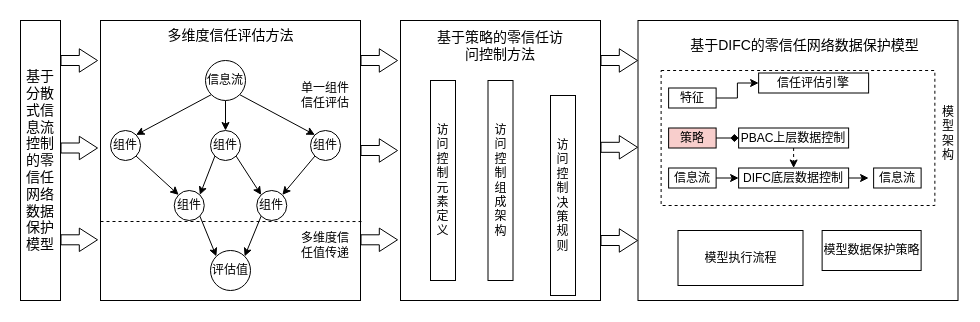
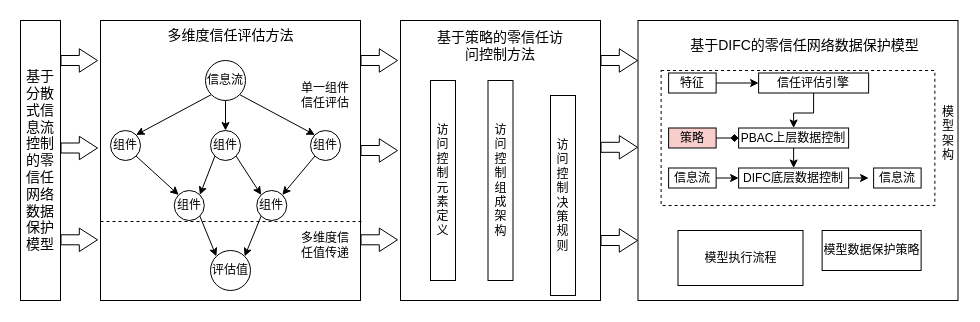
node "特征": moved (692, 98) -> (692, 83)
edge "信任评估引擎" -> "PBAC上层数据控制": added
edge "PBAC上层数据控制" -> "DIFC底层数据控制": style dashed -> solid
